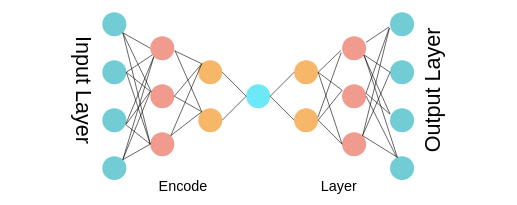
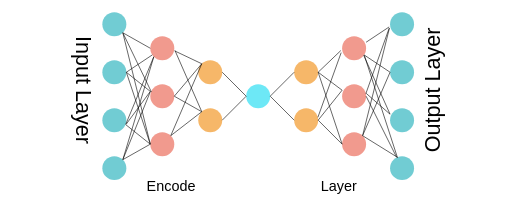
node "Encode": moved (183, 186) -> (171, 186)
